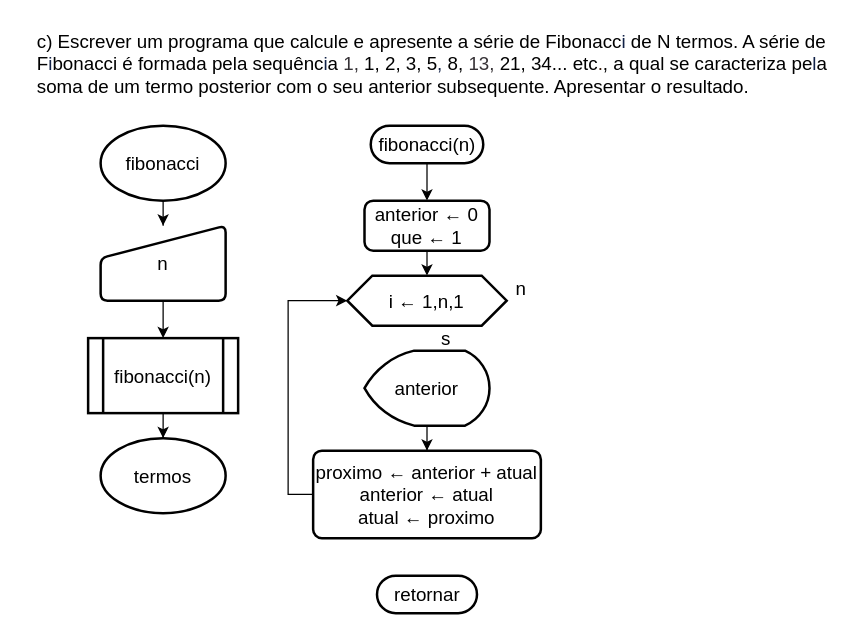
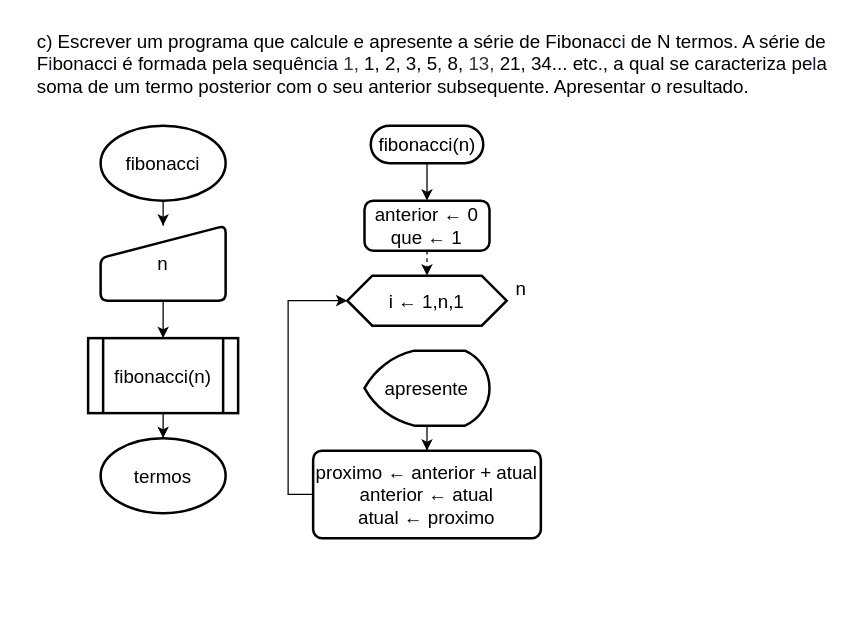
edge "anterior ← 0 que ← 1" -> "i ← 1,n,1": style solid -> dashed
node "s": removed
node "anterior": label "anterior" -> "apresente"
node "retornar": removed
